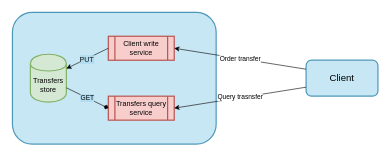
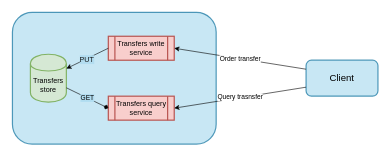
node "Client write service": label "Client write service" -> "Transfers write service"
